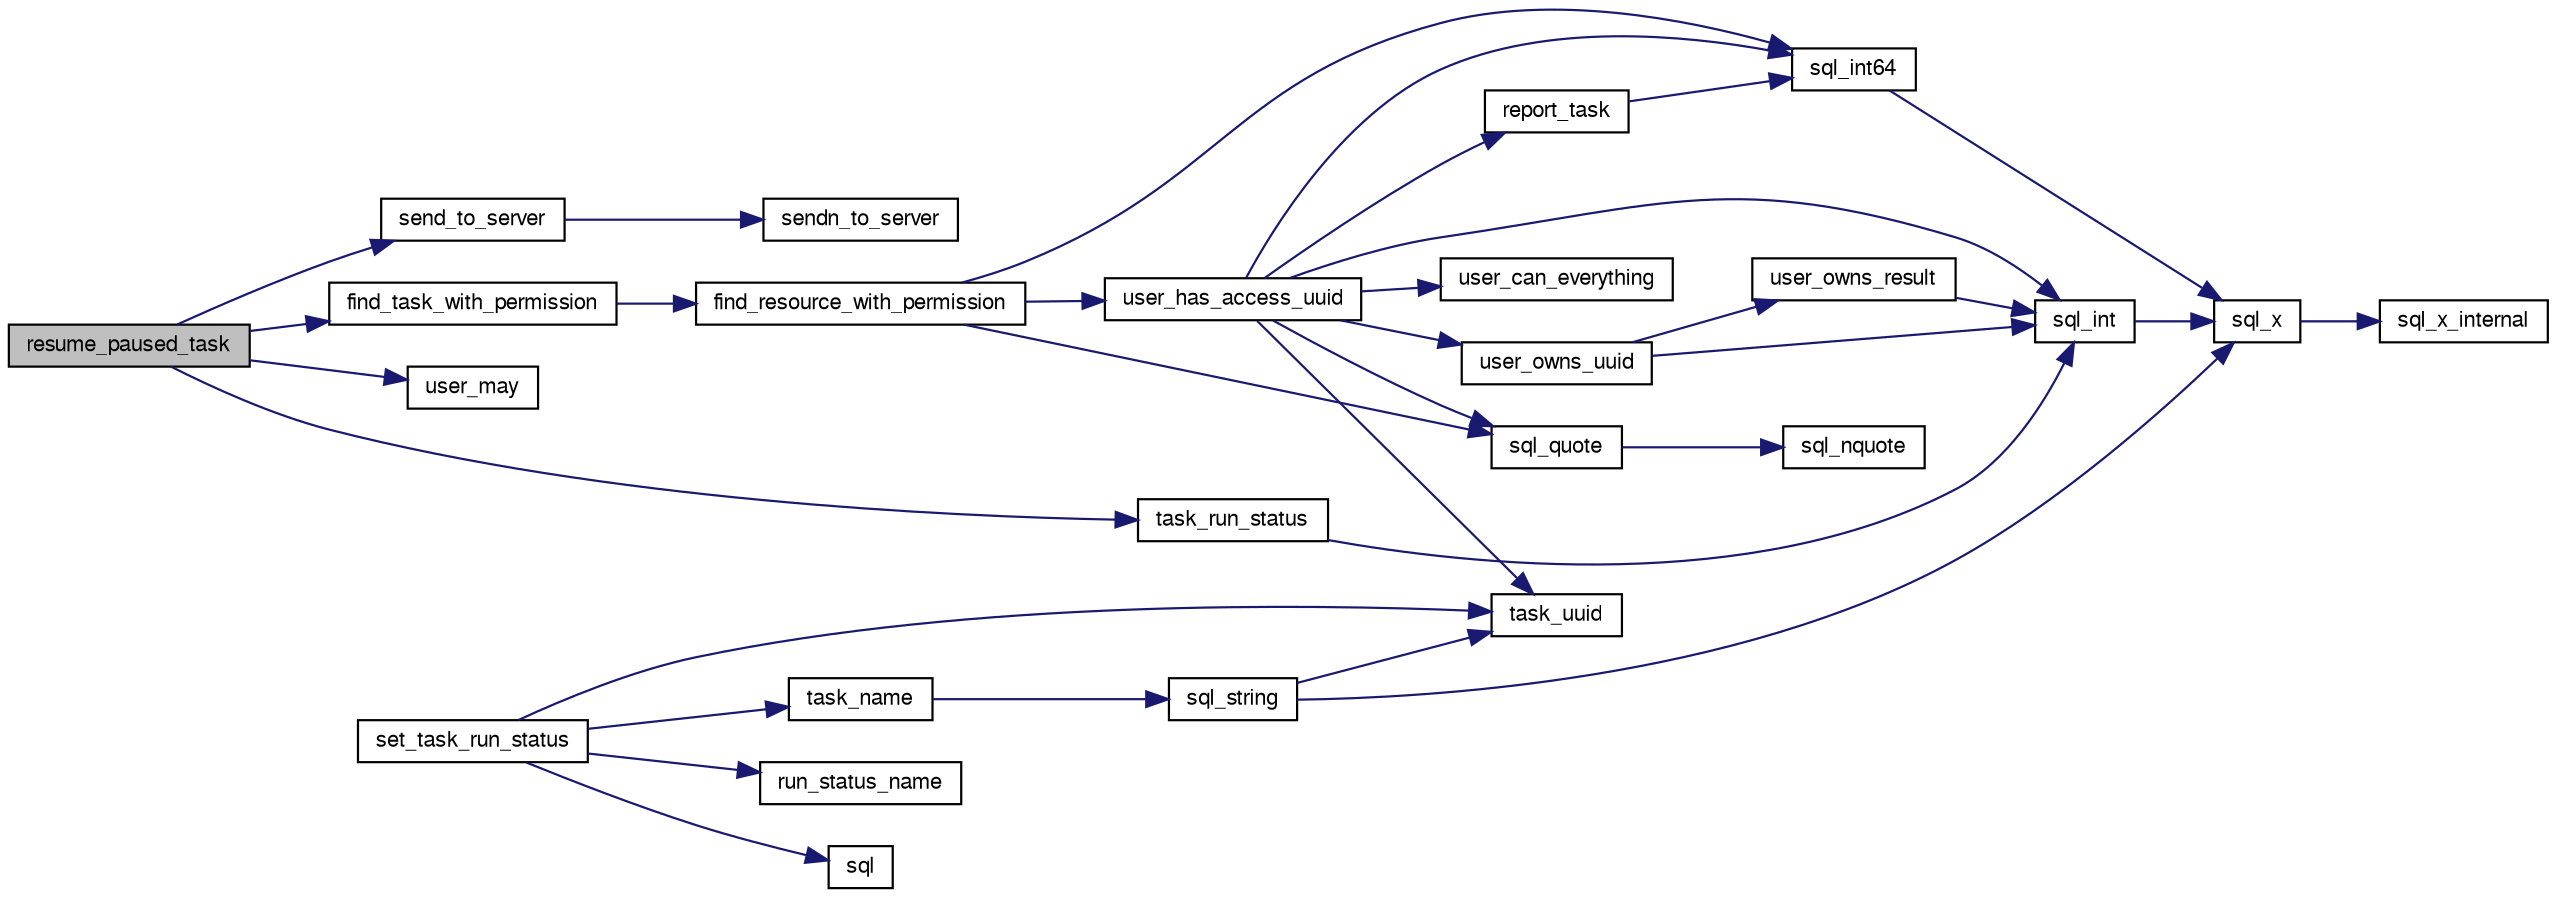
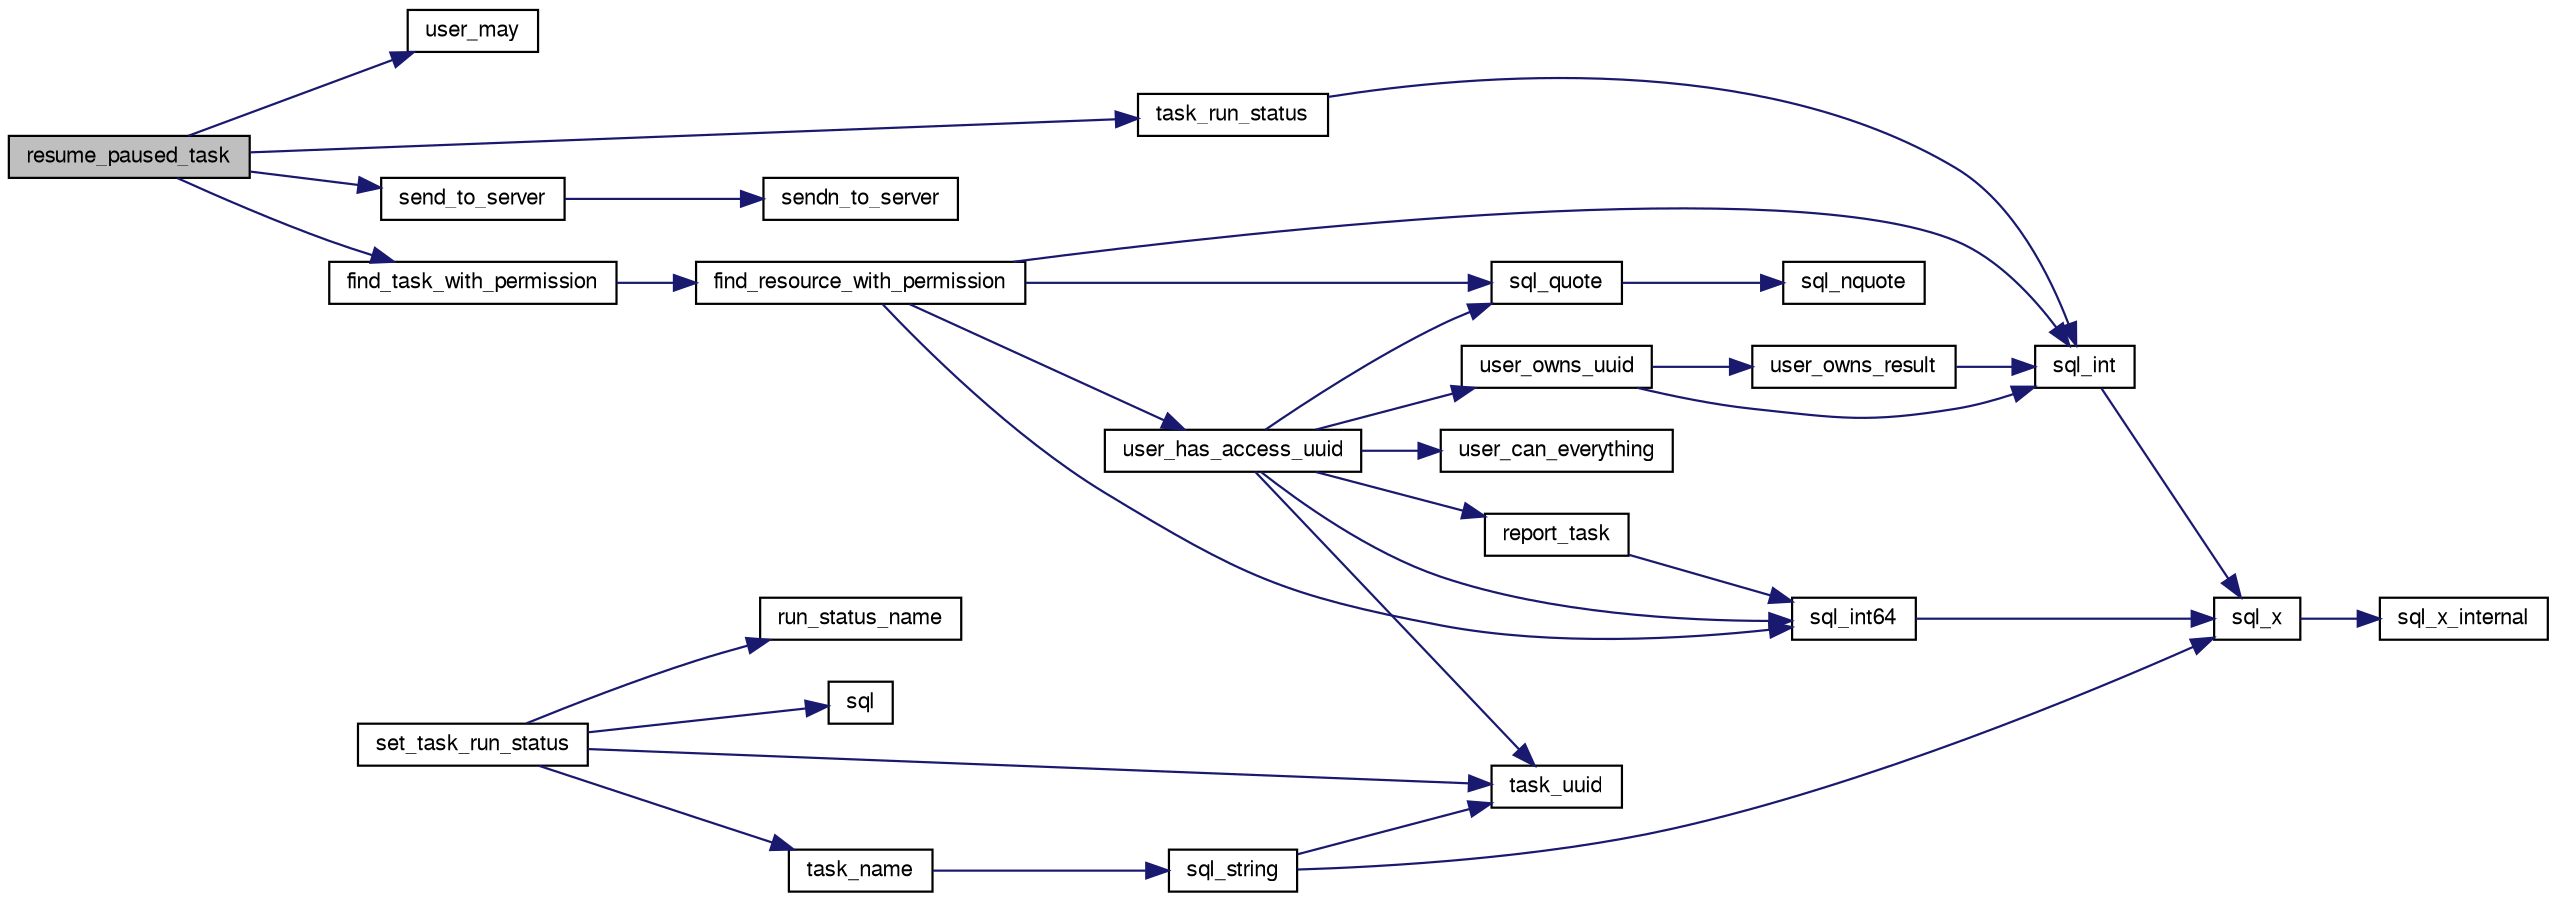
edge "user_has_access_uuid" -> "sql_int": now "find_resource_with_permission" -> "sql_int"
